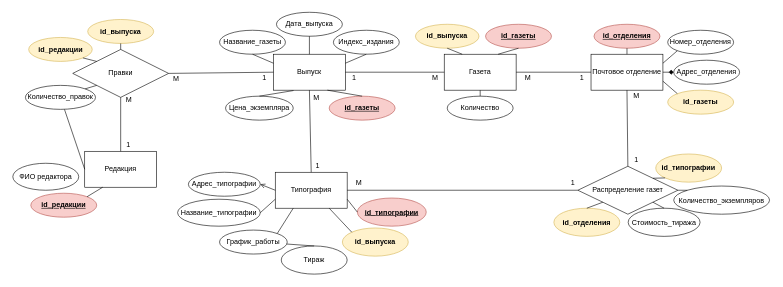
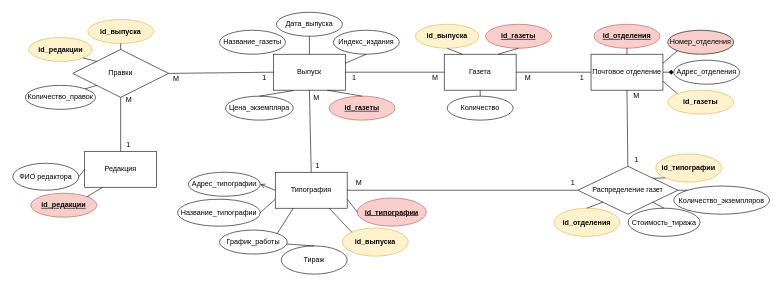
node "Номер_отделения": fillcolor #ffffff -> #f8cecc
edge "Название_газеты" -- "Выпуск": removed
edge "Количество_правок" -- "Редакция": now "ФИО редактора" -- "Редакция"
